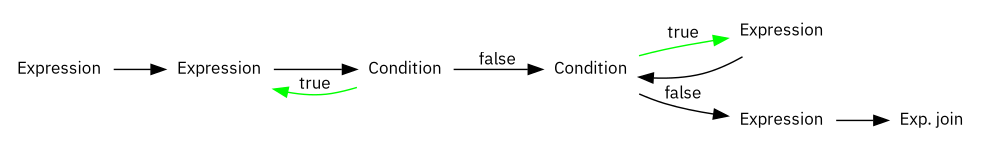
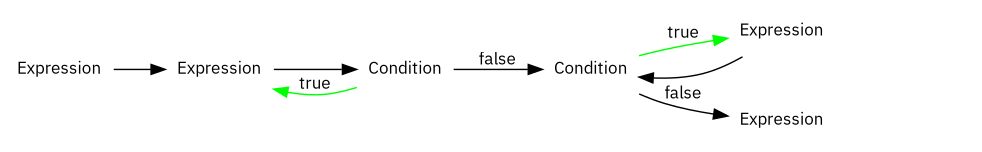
node "Exp. join": removed
